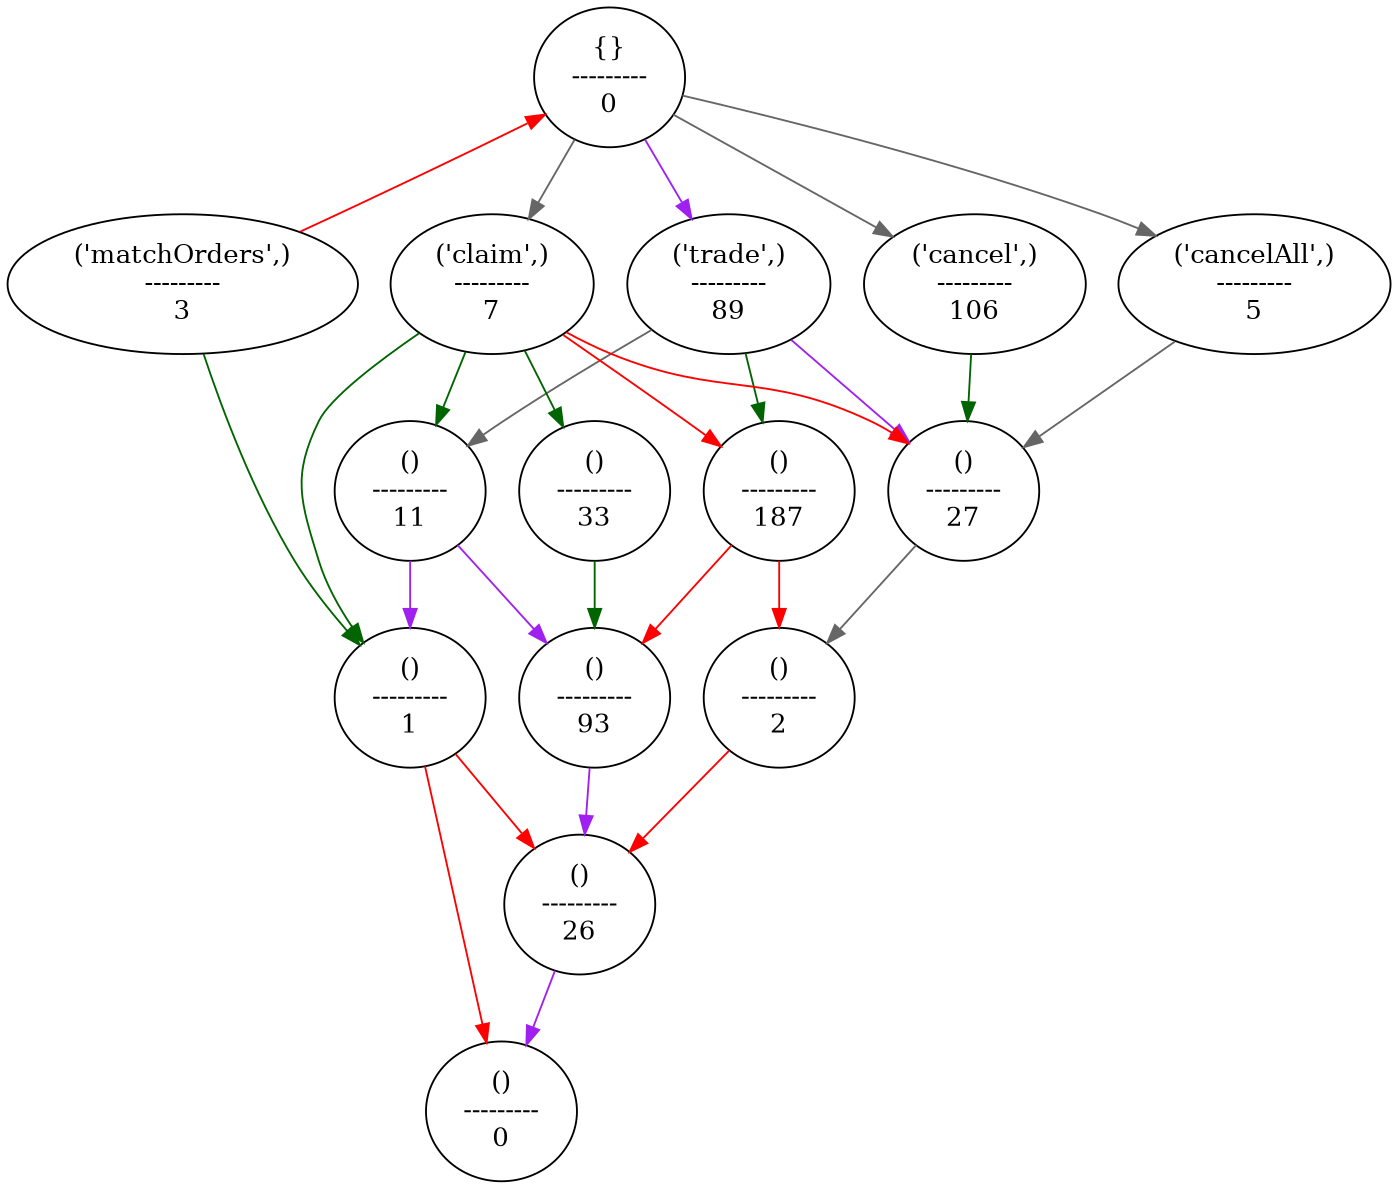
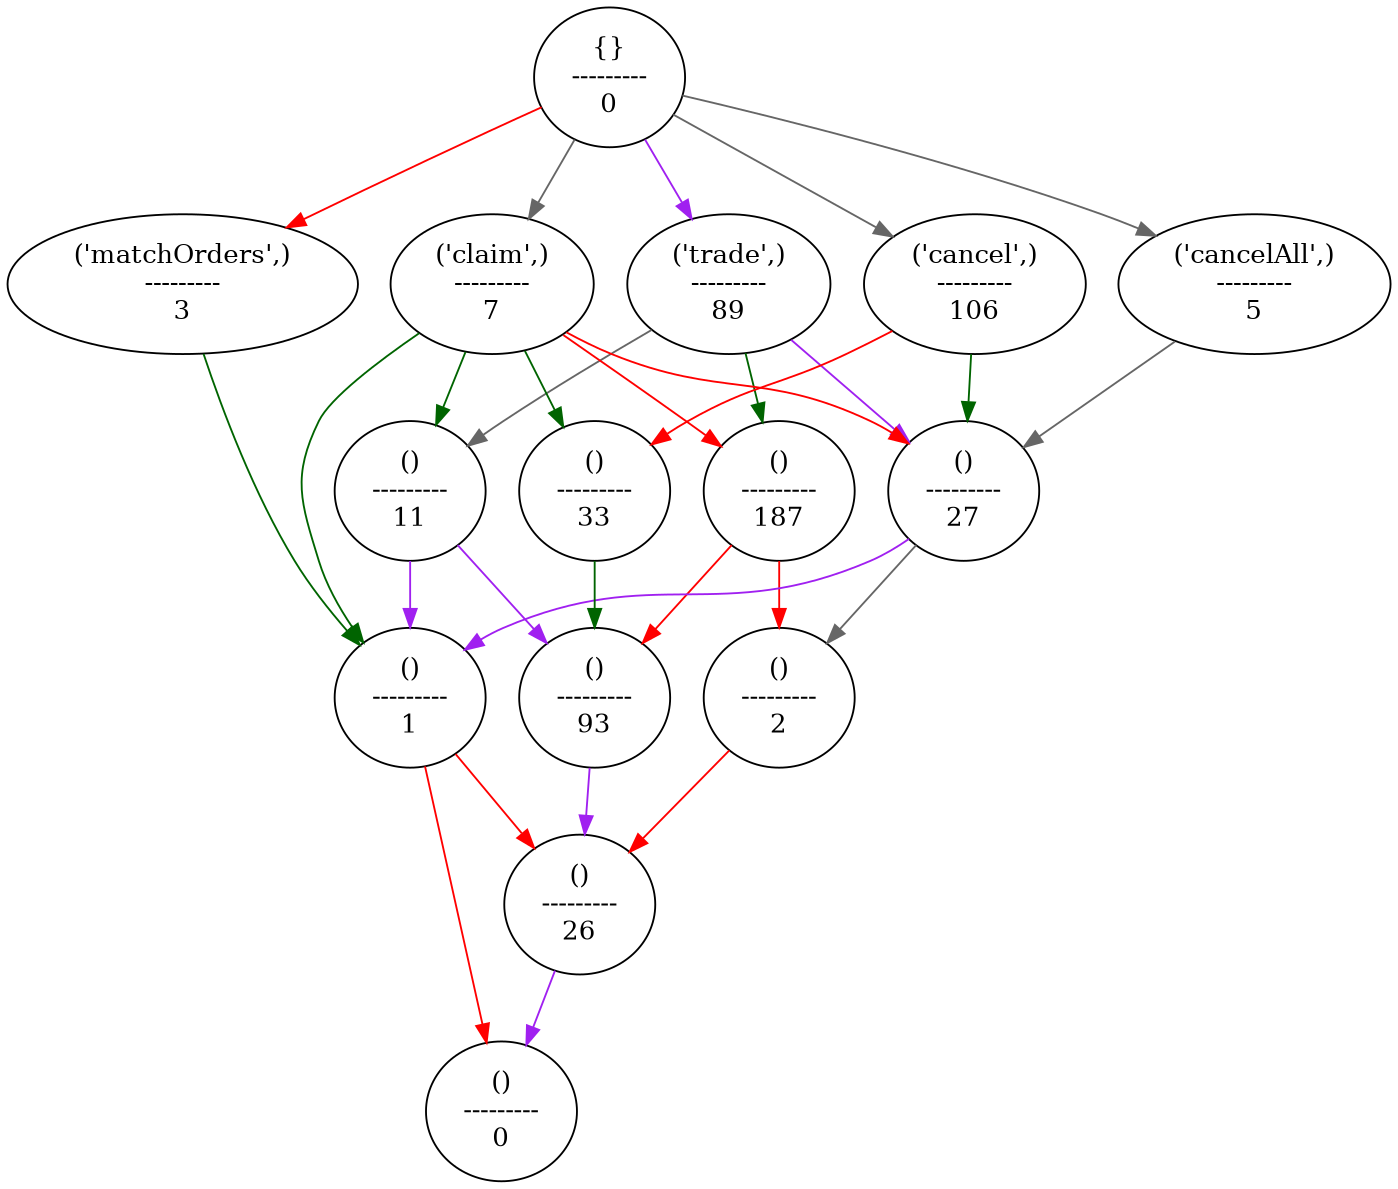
edge "('matchOrders',) --------- 3" -> "{} --------- 0": reversed
edge "('cancel',) --------- 106" -> "() --------- 33": added
edge "() --------- 27" -> "() --------- 1": added
